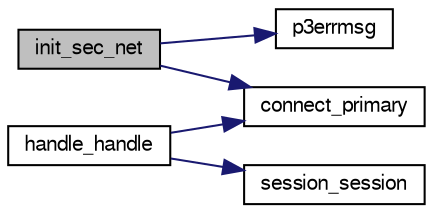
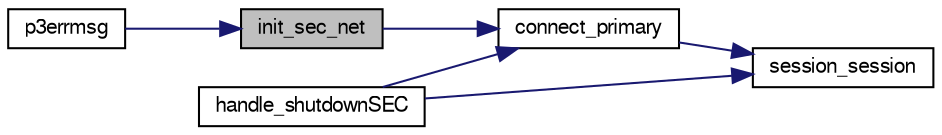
edge "init_sec_net" -> "p3errmsg": reversed
edge "connect_primary" -> "session_session": added
node "handle_handle": label "handle_handle" -> "handle_shutdownSEC"
